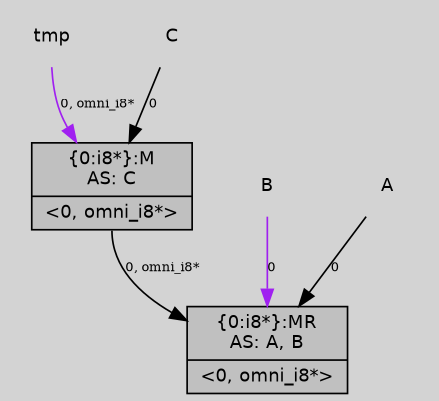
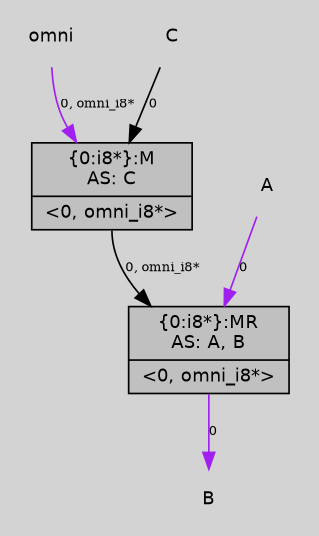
node "tmp": label "tmp" -> "omni"
edge "B" -> "{0:i8*}:MR": reversed
edge "A" -> "{0:i8*}:MR": color black -> purple
